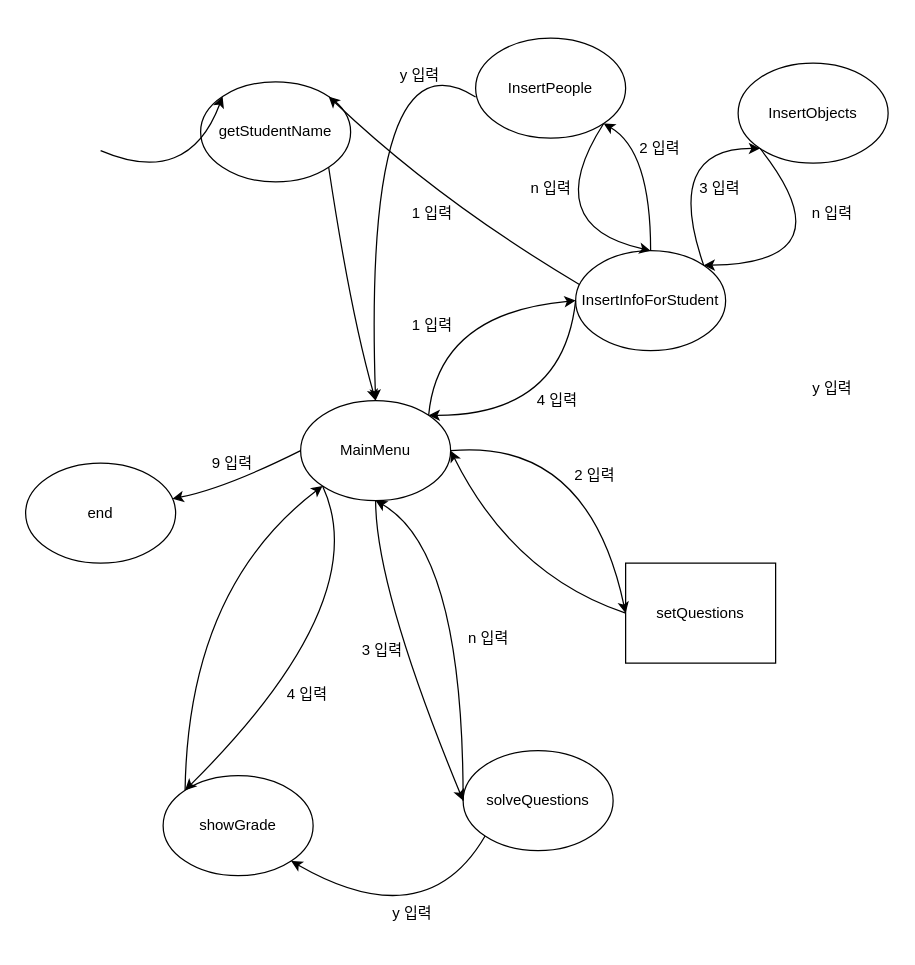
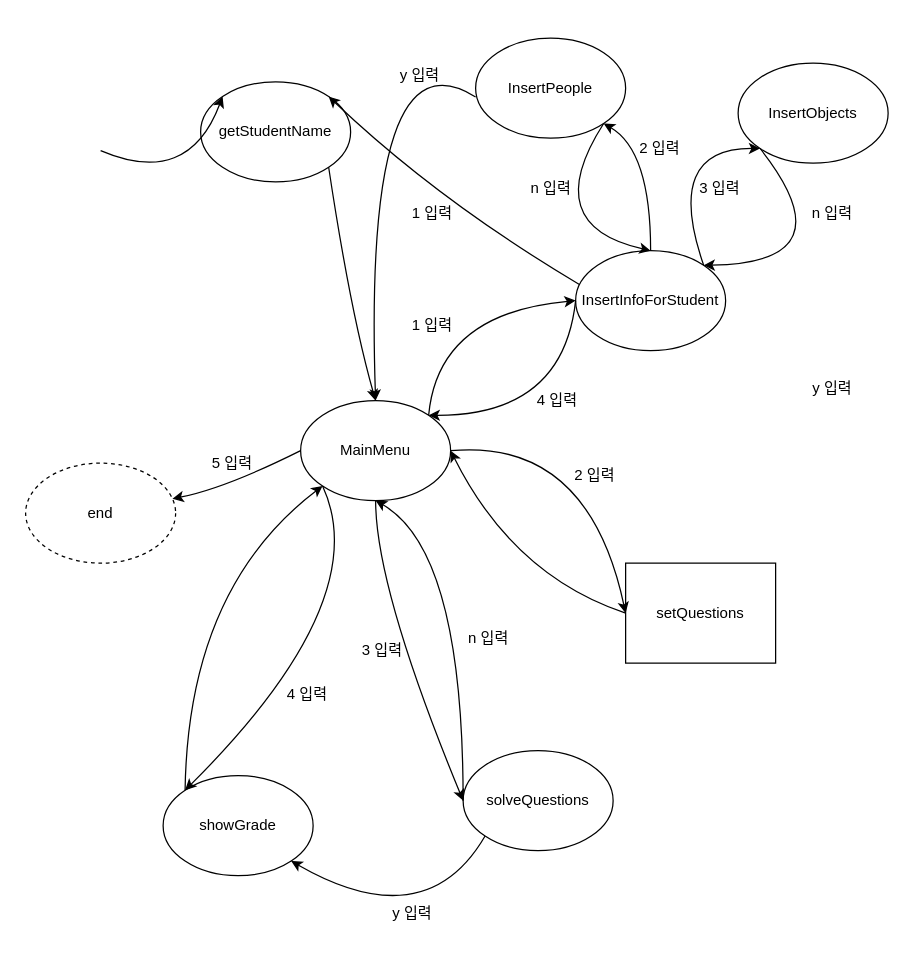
node "9 입력": label "9 입력" -> "5 입력"
node "end": style solid -> dashed
